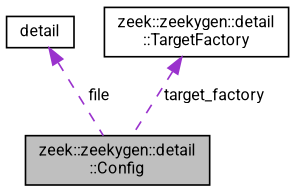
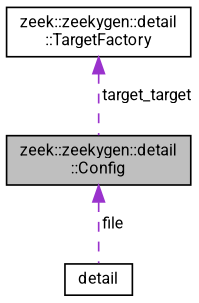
edge "zeek::zeekygen::detail ::Config" -> "zeek::zeekygen::detail ::TargetFactory": label " target_factory" -> " target_target"
edge "zeek::zeekygen::detail ::Config" -> "detail": reversed
